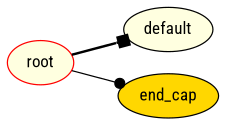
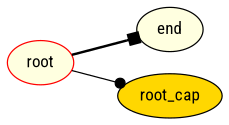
node "default": label "default" -> "end"
node "end_cap": label "end_cap" -> "root_cap"
